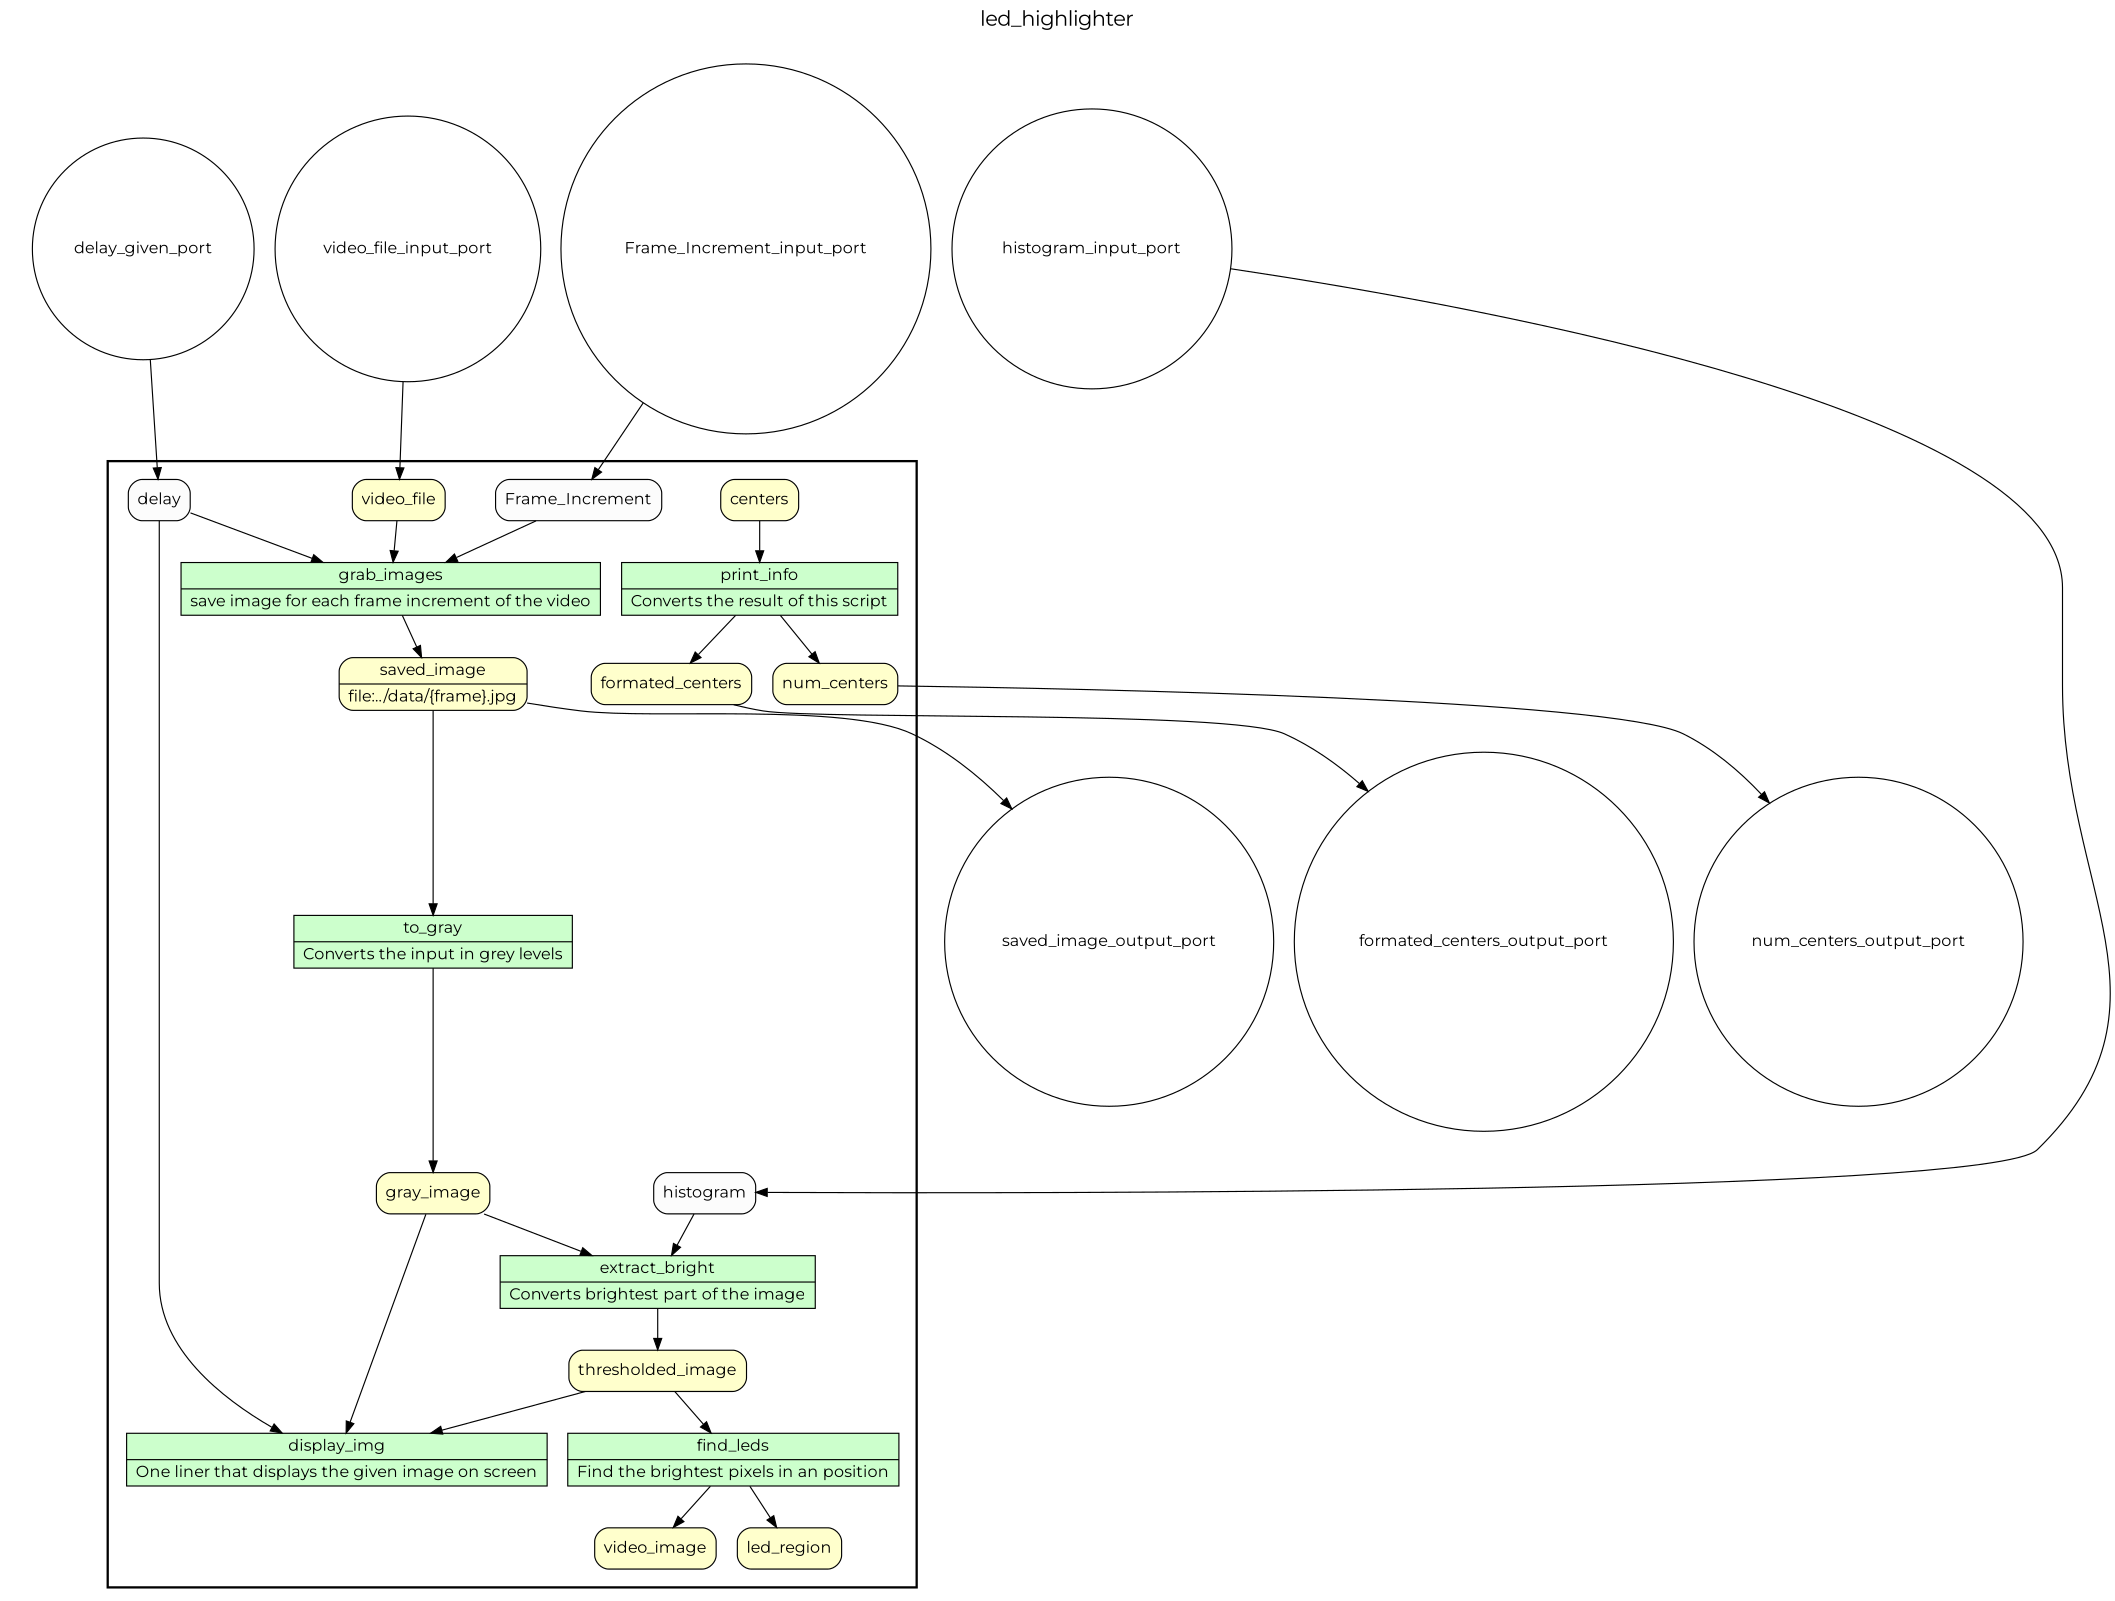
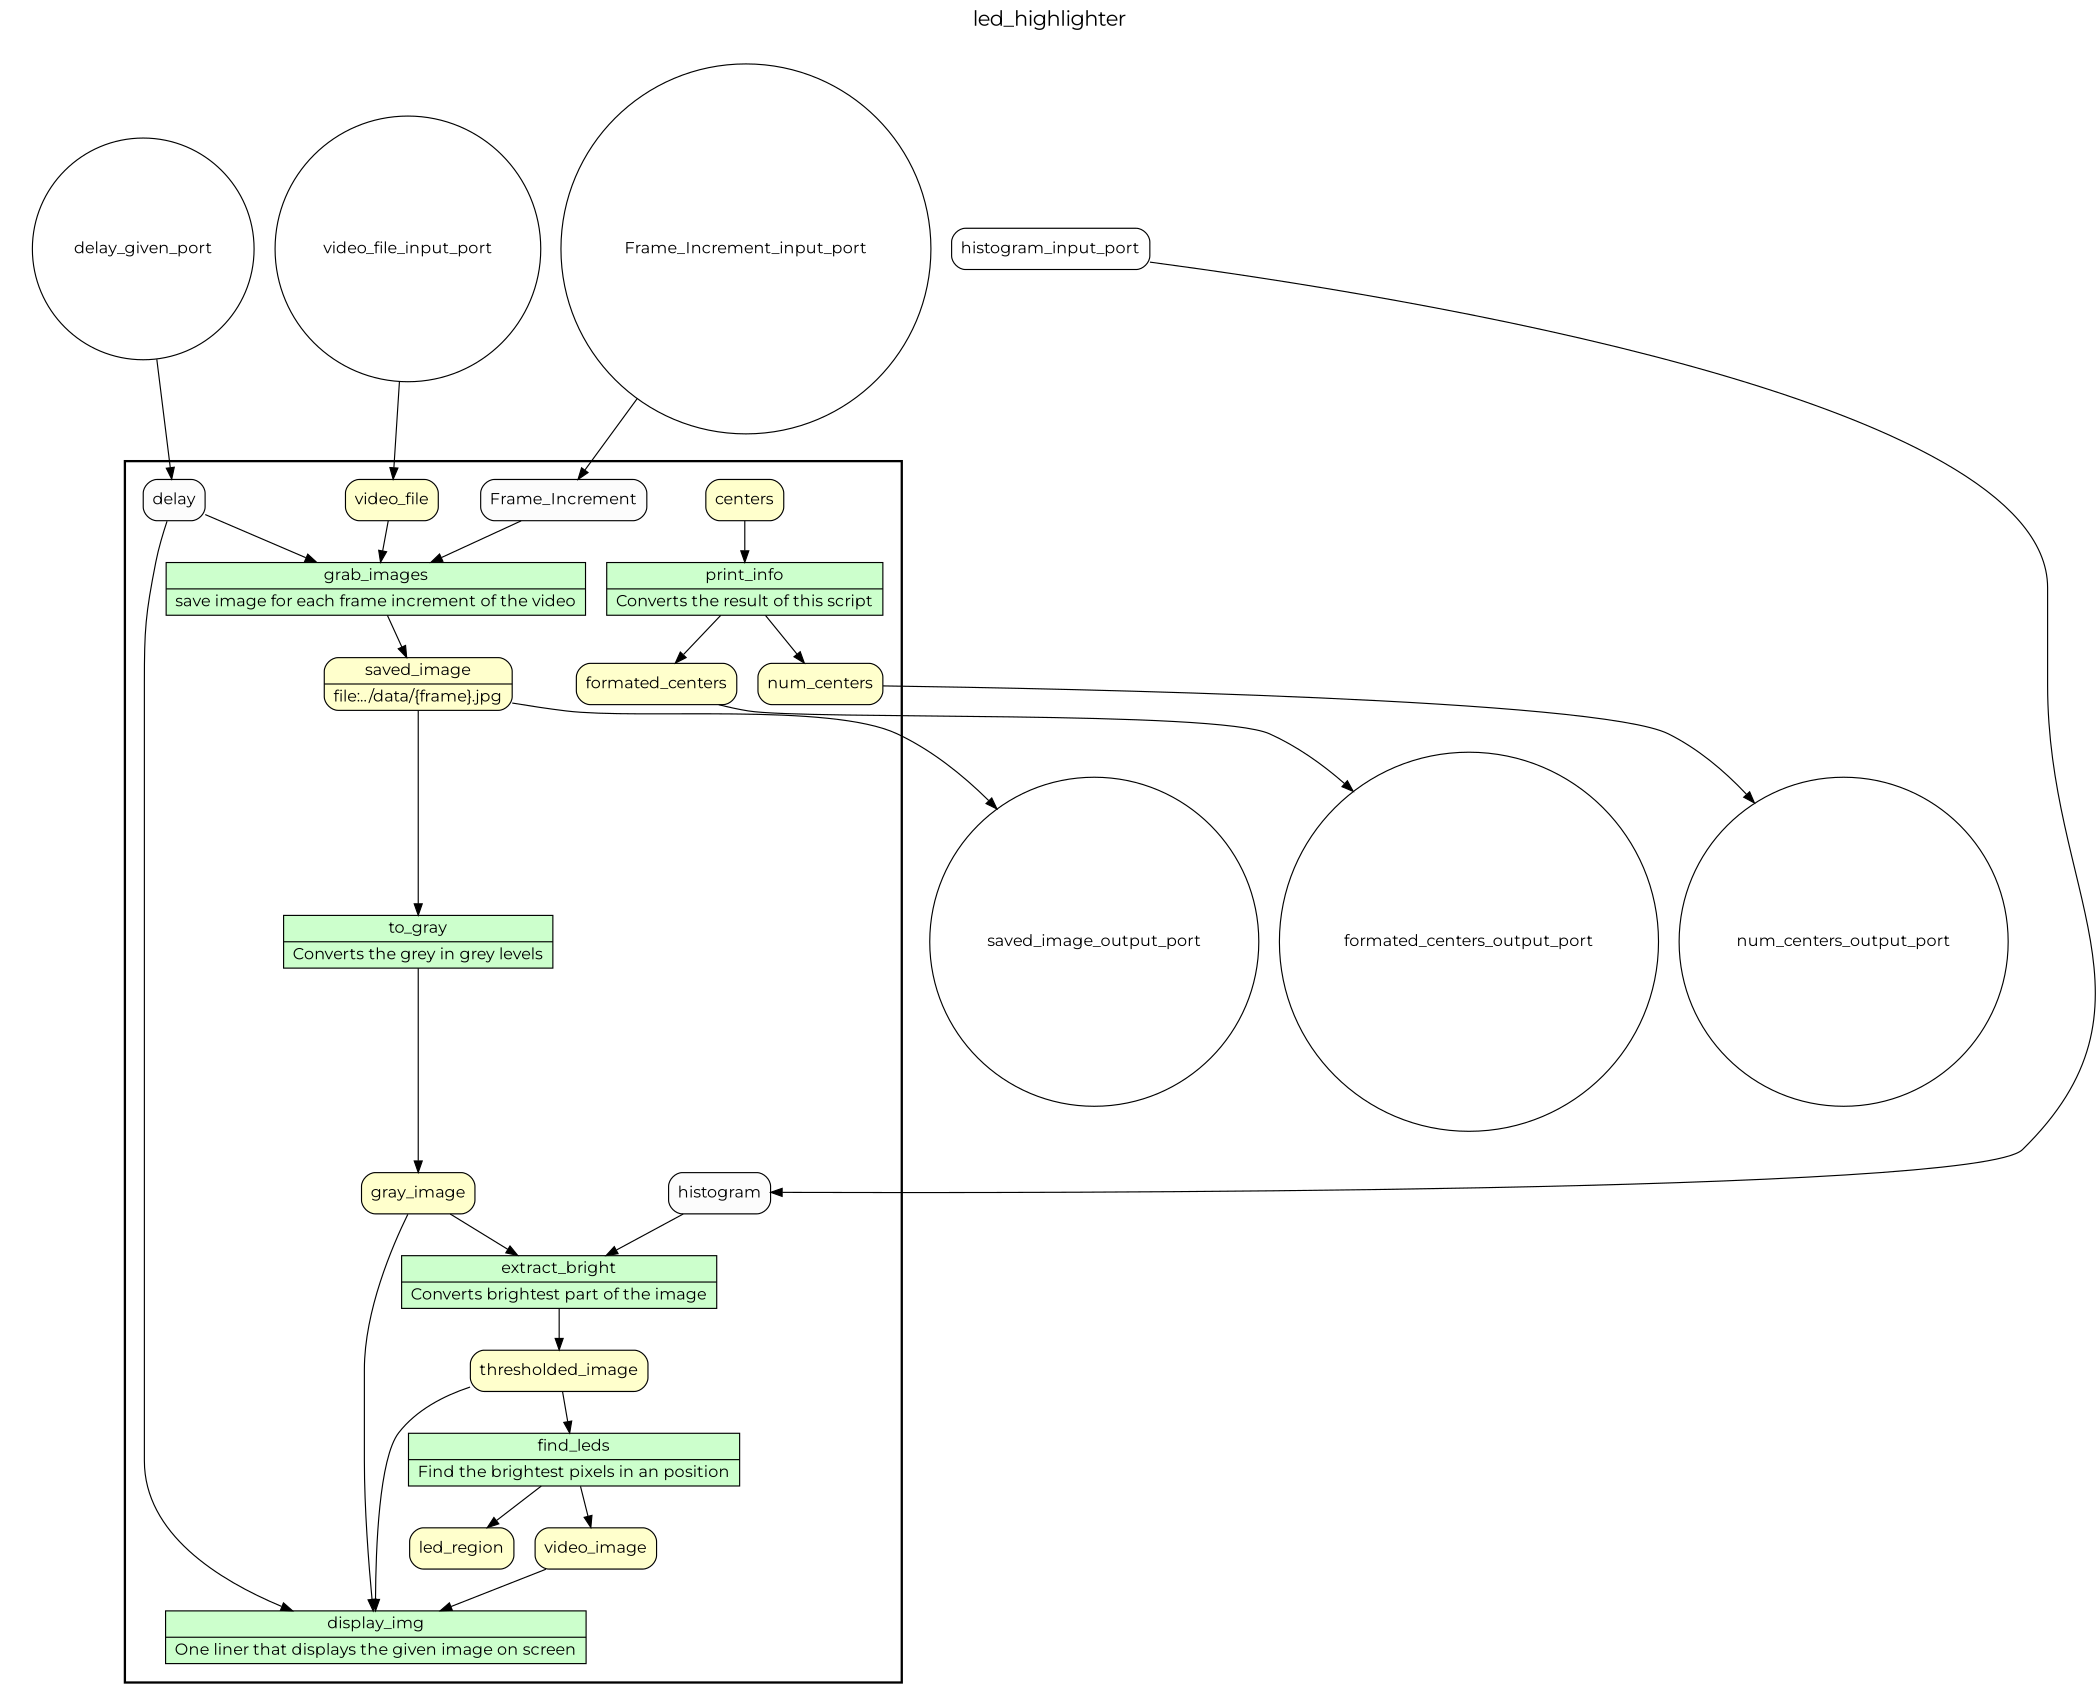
node "histogram_input_port": shape circle -> box
node "to_gray": text "Converts the input in grey levels" -> "Converts the grey in grey levels"
edge "video_image" -> "display_img": added
